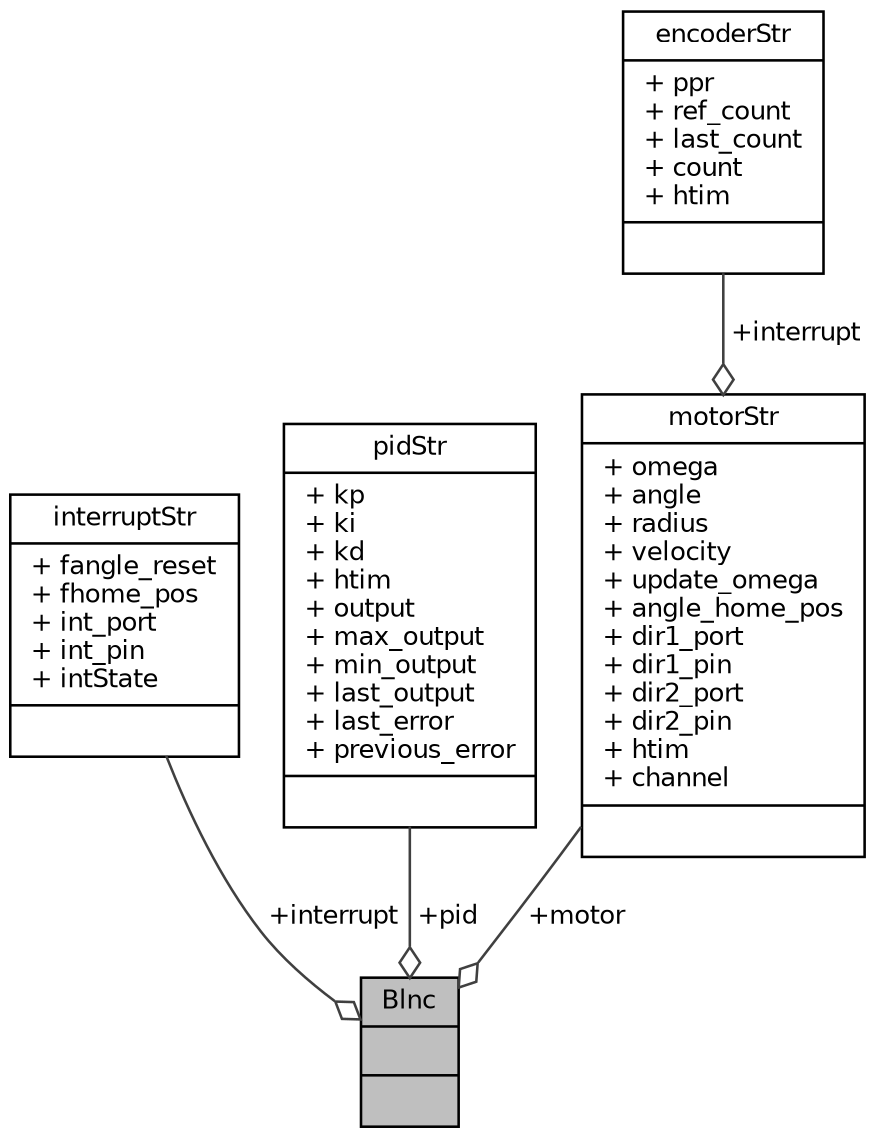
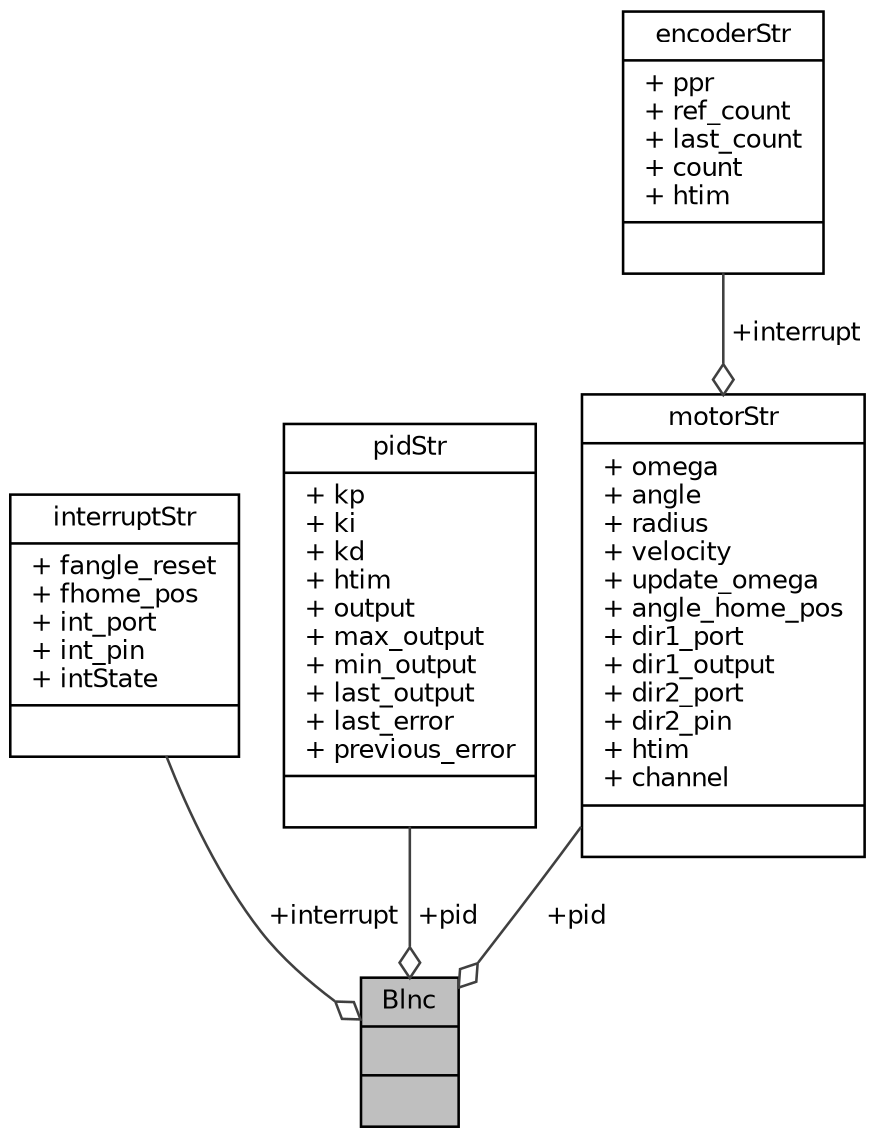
node "motorStr": text "+ dir1_pin" -> "+ dir1_output"
edge "motorStr" -> "Blnc": label " +motor" -> " +pid"
